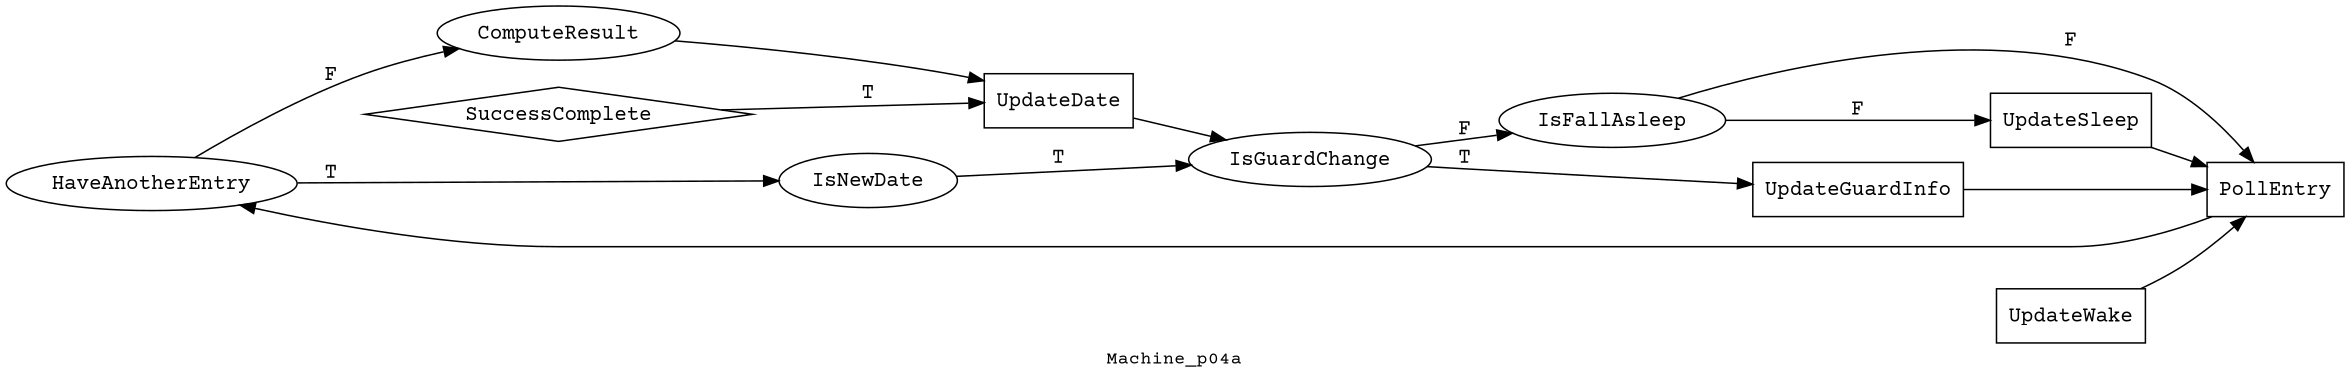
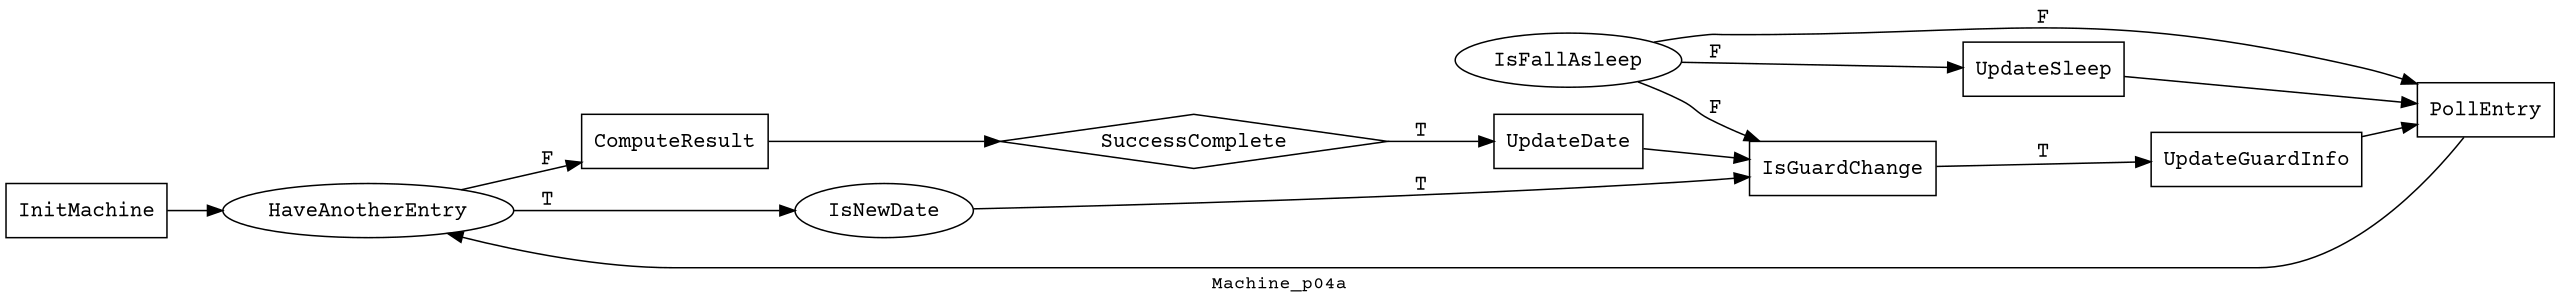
node "ComputeResult": shape ellipse -> box
edge "ComputeResult" -> "UpdateDate": now "ComputeResult" -> "SuccessComplete"
edge "IsGuardChange" -> "IsFallAsleep": reversed
node "IsGuardChange": shape ellipse -> box
node "InitMachine": added
node "UpdateWake": removed
